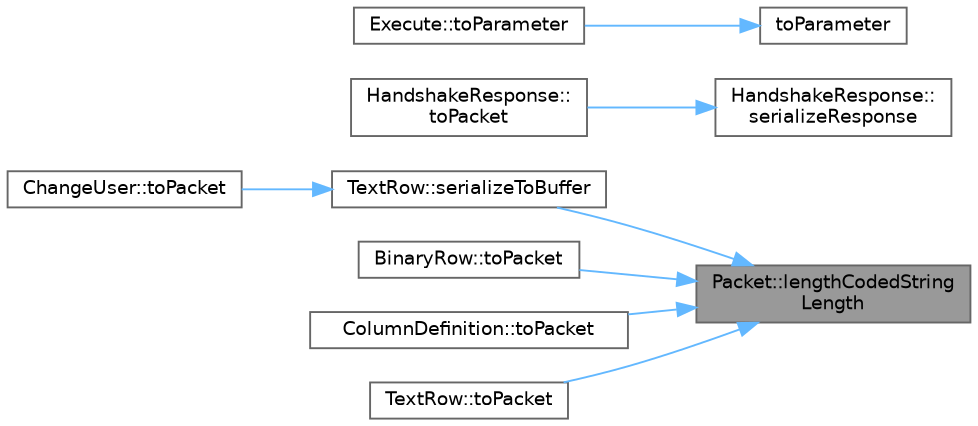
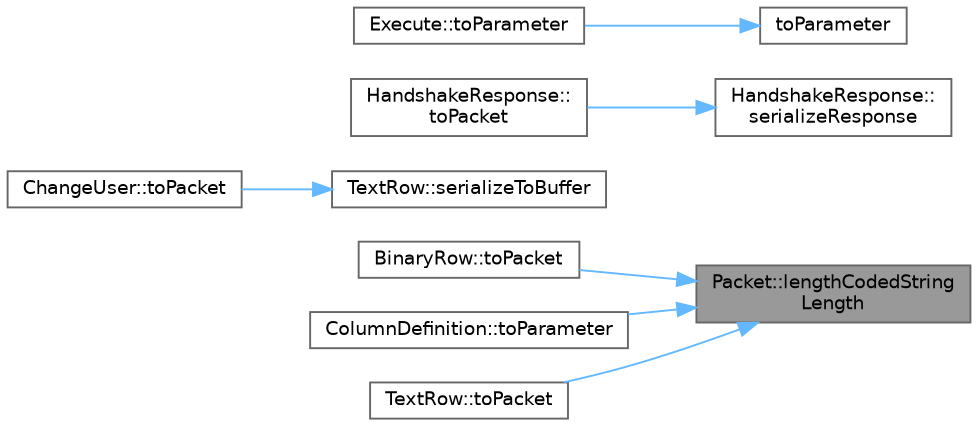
edge "TextRow::serializeToBuffer" -> "Packet::lengthCodedString Length": removed
node "ColumnDefinition::toPacket": label "ColumnDefinition::toPacket" -> "ColumnDefinition::toParameter"
